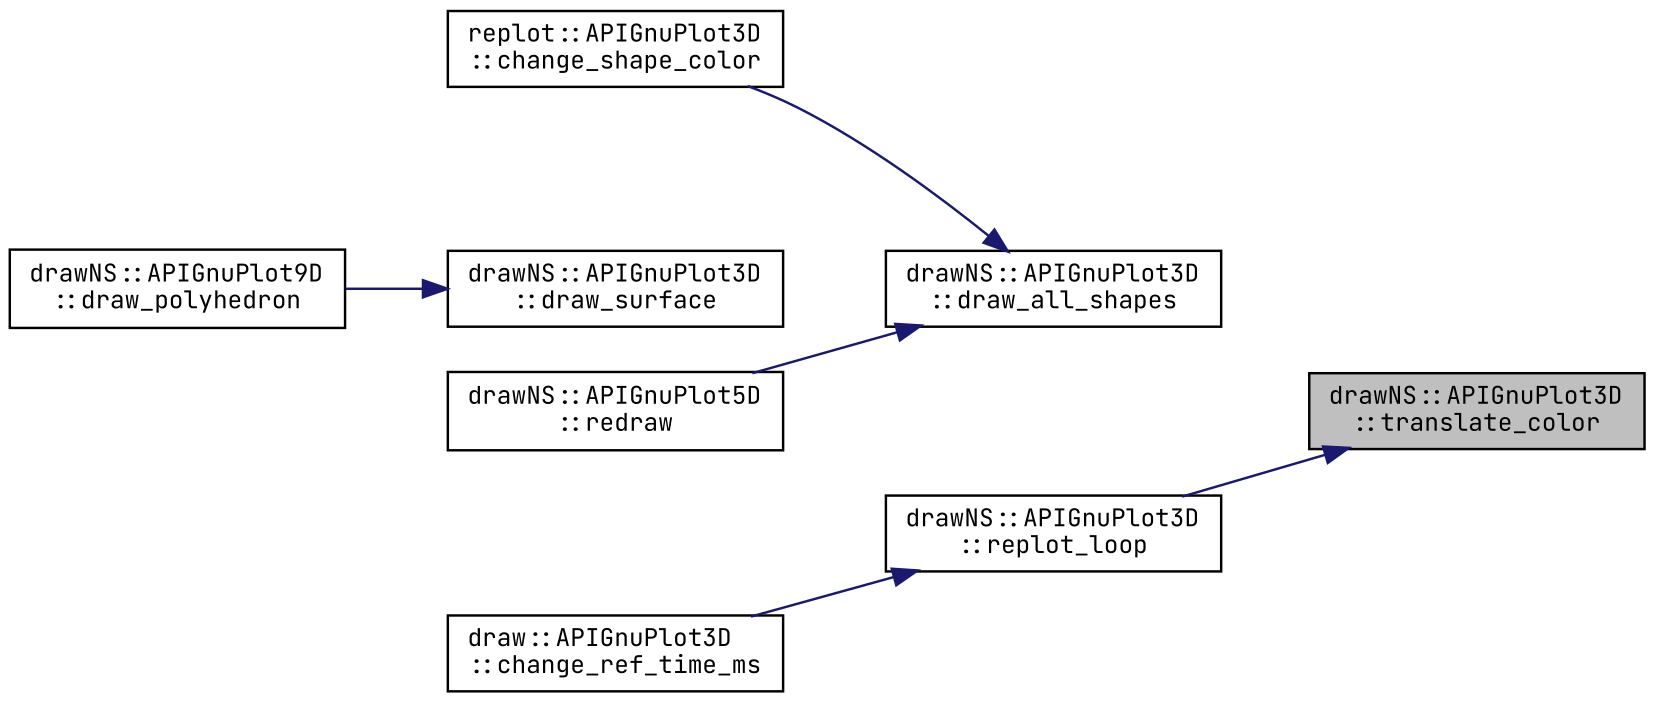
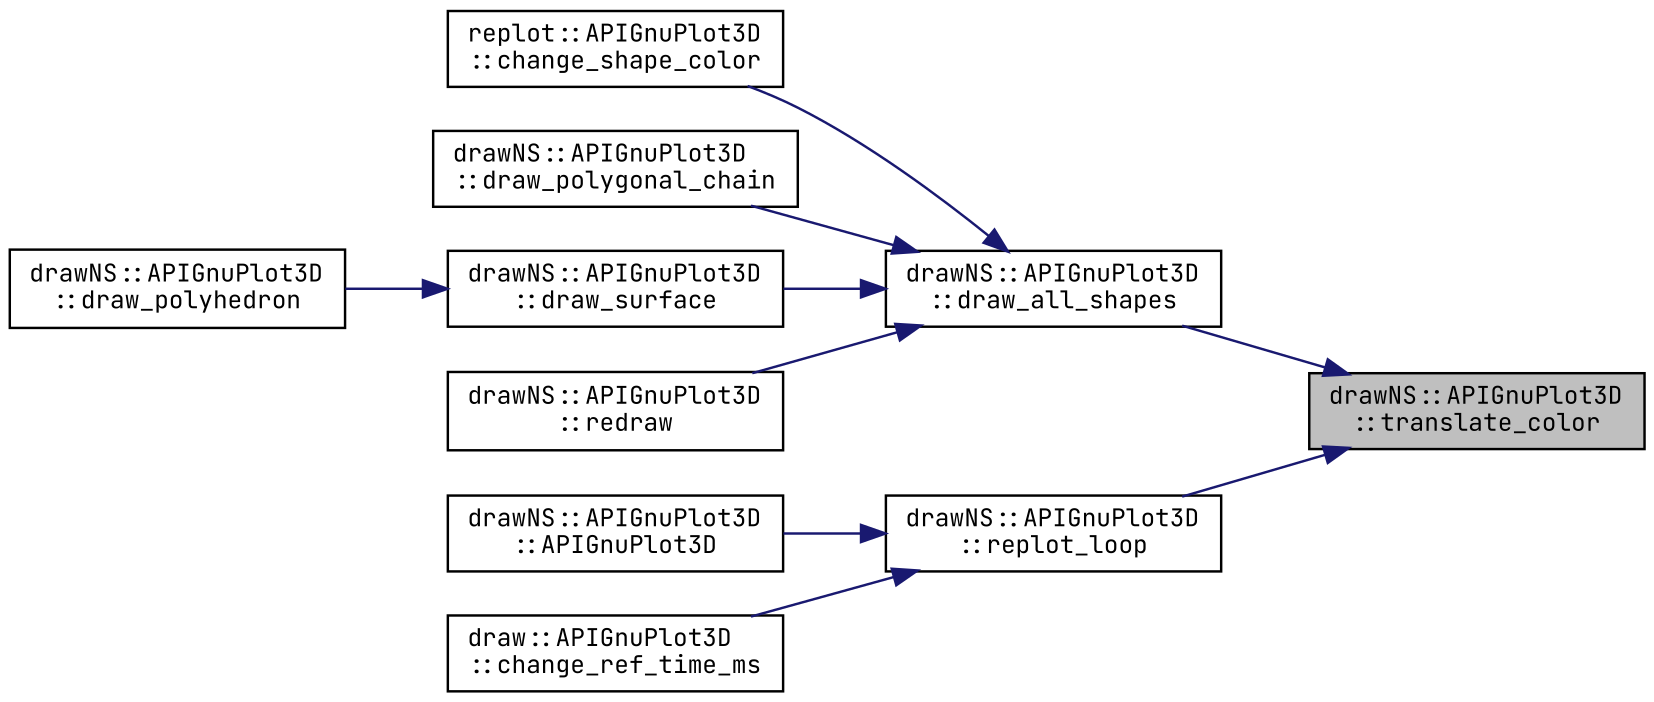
node "drawNS::APIGnuPlot3D ::draw_polygonal_chain": added
node "drawNS::APIGnuPlot9D ::draw_polyhedron": label "drawNS::APIGnuPlot9D ::draw_polyhedron" -> "drawNS::APIGnuPlot3D ::draw_polyhedron"
edge "drawNS::APIGnuPlot3D ::draw_surface" -> "drawNS::APIGnuPlot3D ::draw_all_shapes": added
edge "drawNS::APIGnuPlot3D ::draw_all_shapes" -> "drawNS::APIGnuPlot3D ::translate_color": added
node "drawNS::APIGnuPlot5D ::redraw": label "drawNS::APIGnuPlot5D ::redraw" -> "drawNS::APIGnuPlot3D ::redraw"
node "drawNS::APIGnuPlot3D ::APIGnuPlot3D": added
